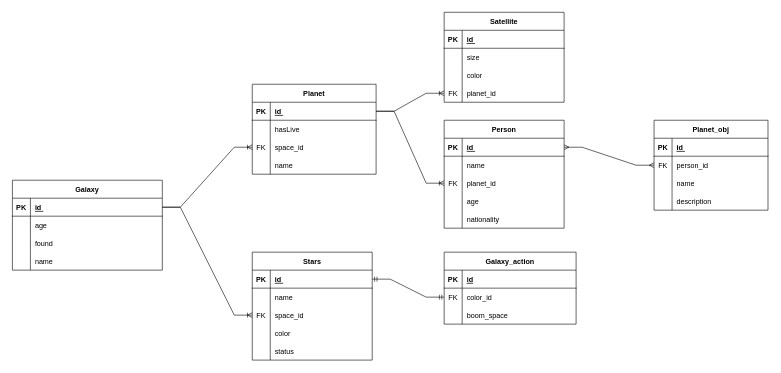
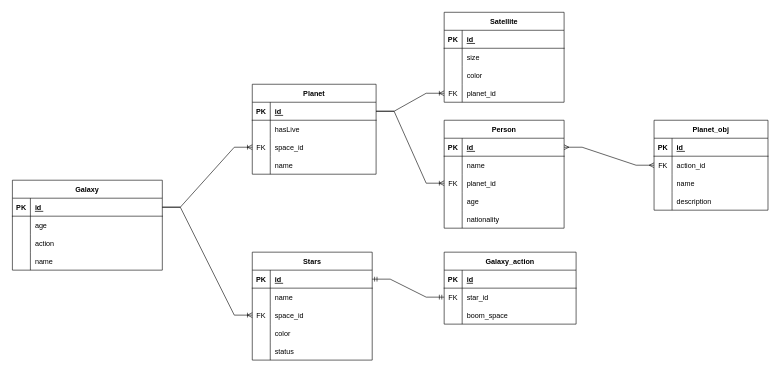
node "person_id": label "person_id" -> "action_id"
node "found": label "found" -> "action"
node "color_id": label "color_id" -> "star_id"
